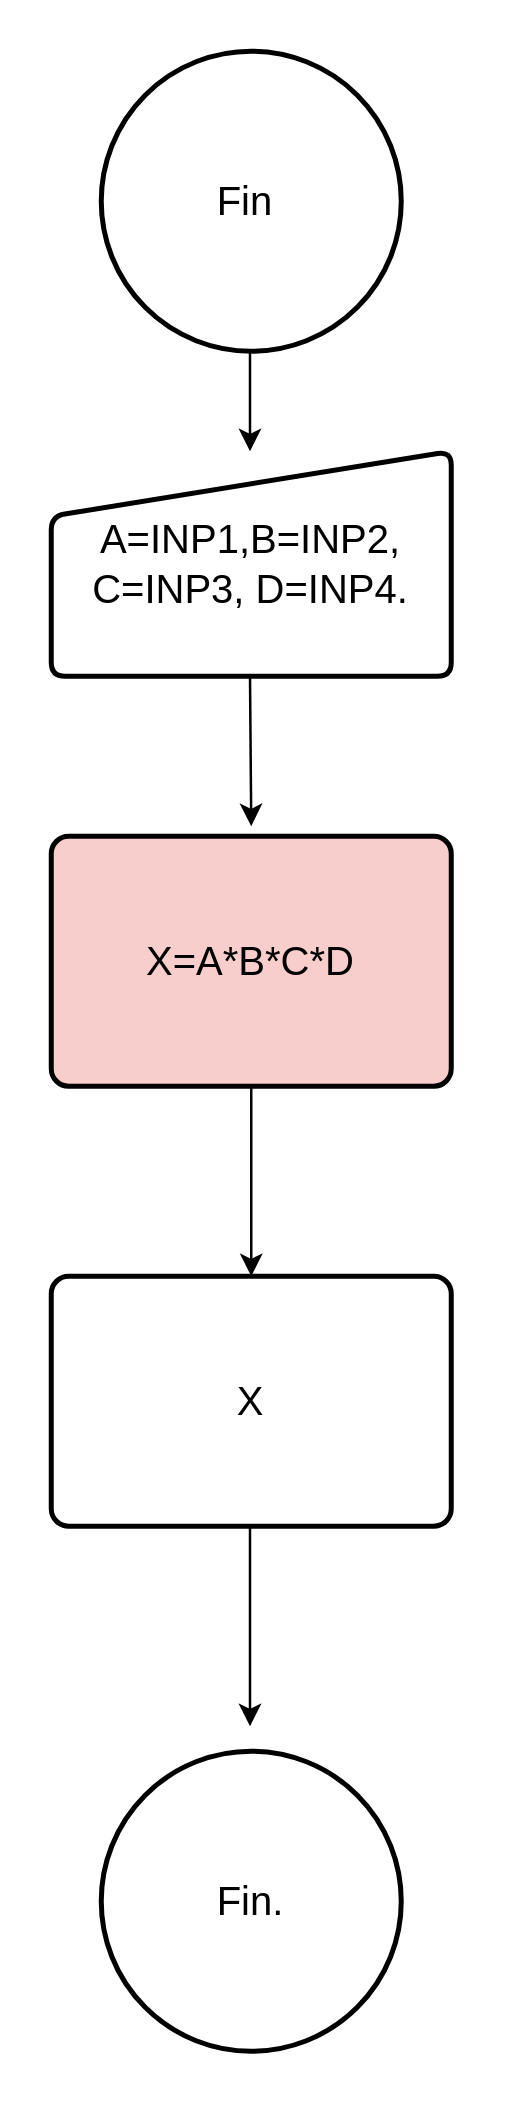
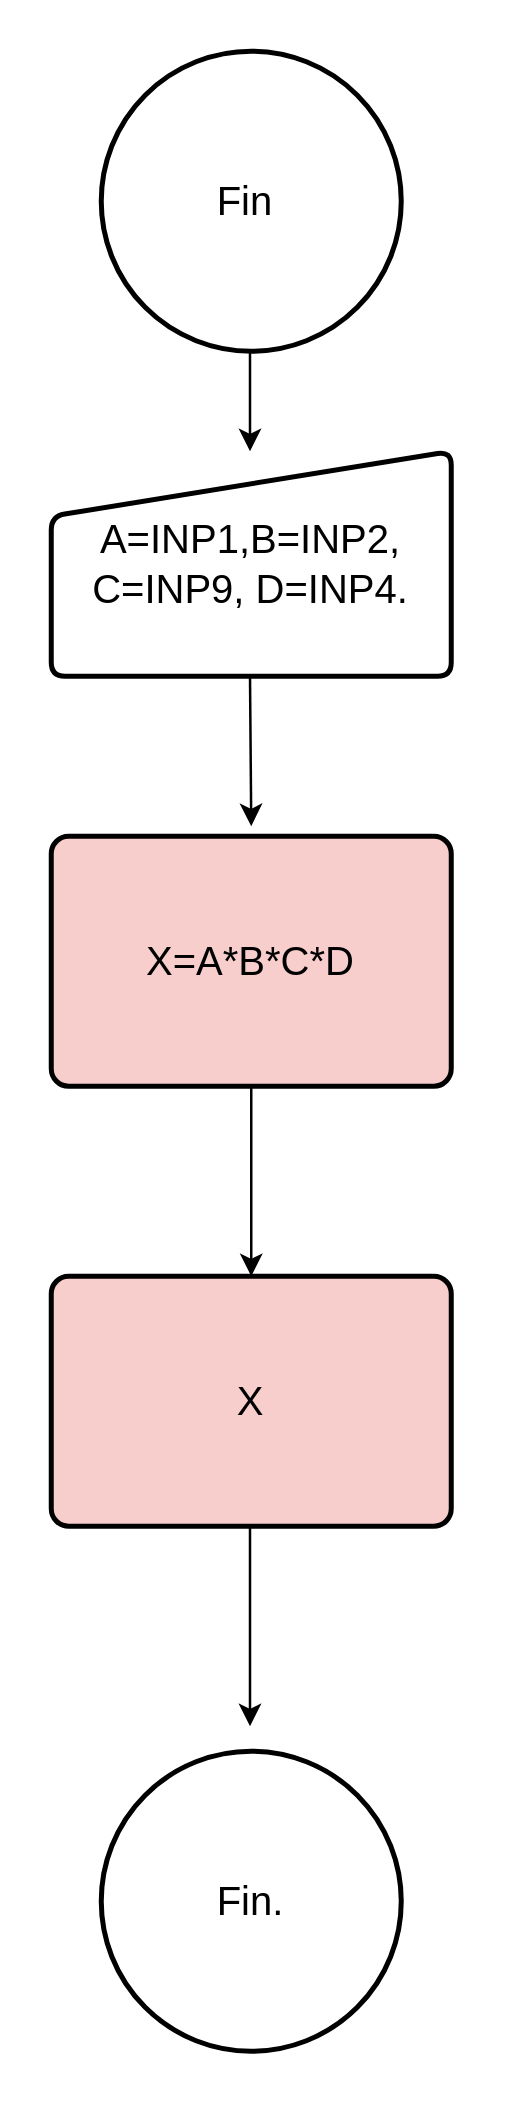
node "A=INP1,B=INP2, C=INP3, D=INP4.": label "A=INP1,B=INP2, C=INP3, D=INP4." -> "A=INP1,B=INP2, C=INP9, D=INP4."
node "X": fillcolor #ffffff -> #f8cecc
